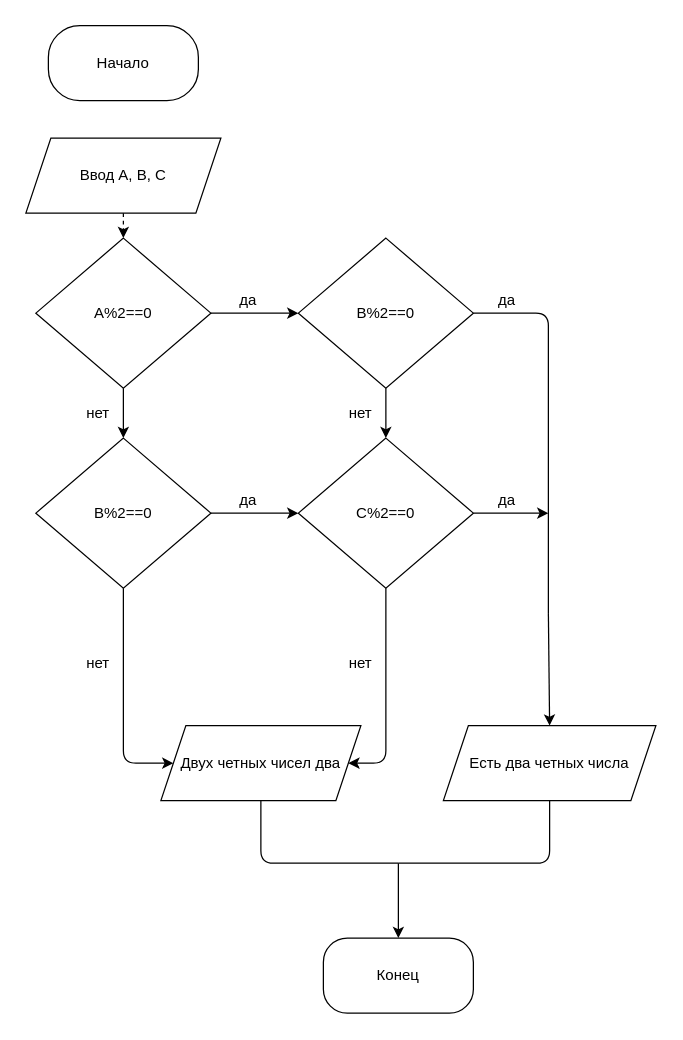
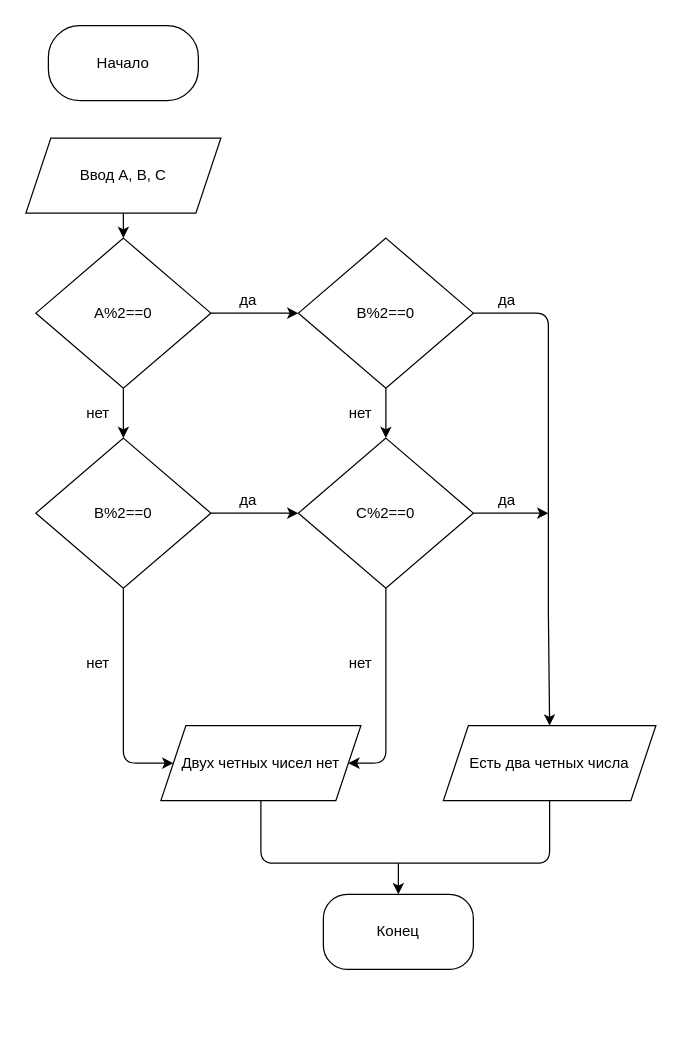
edge "Ввод A, B, С" -> "A%2==0": style dashed -> solid
node "Двух четных чисел два": label "Двух четных чисел два" -> "Двух четных чисел нет"
node "Конец": moved (398, 976) -> (398, 932)
